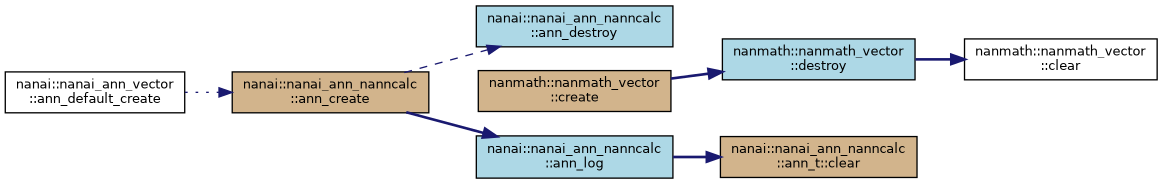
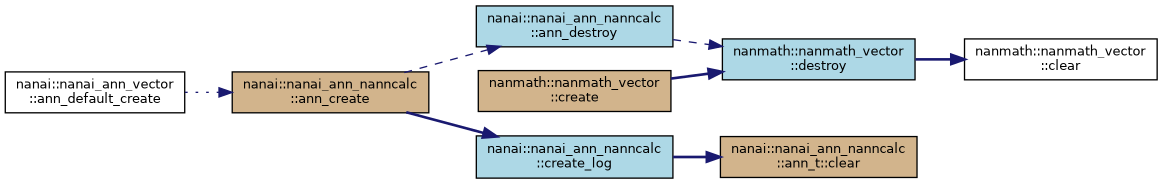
edge "nanai::nanai_ann_nanncalc ::ann_destroy" -> "nanmath::nanmath_vector ::destroy": added
node "nanai::nanai_ann_nanncalc ::ann_log": label "nanai::nanai_ann_nanncalc ::ann_log" -> "nanai::nanai_ann_nanncalc ::create_log"
